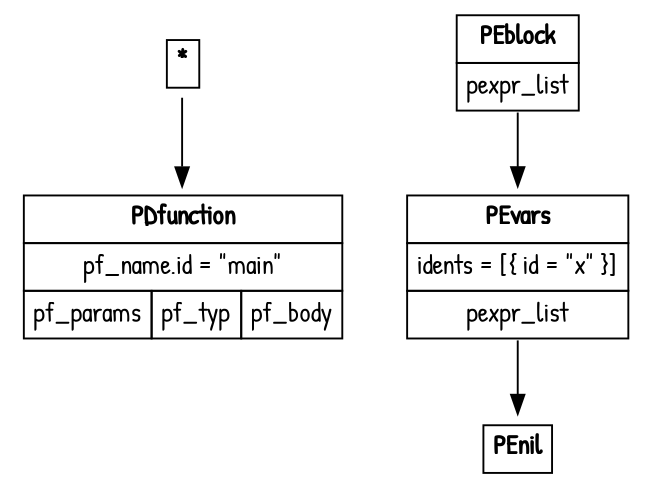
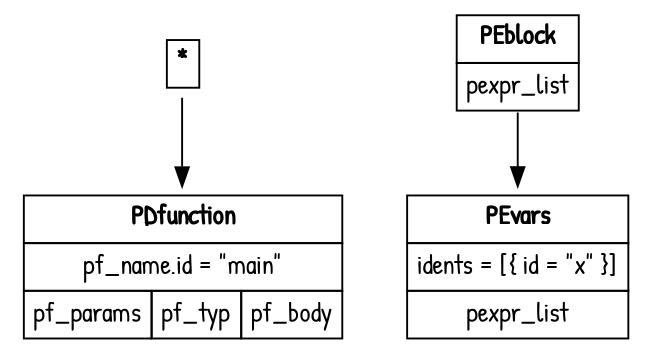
node "PEnil": removed
